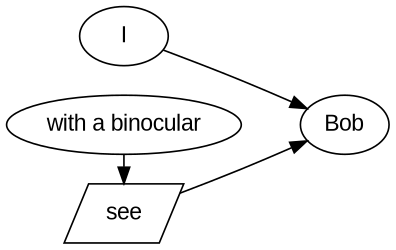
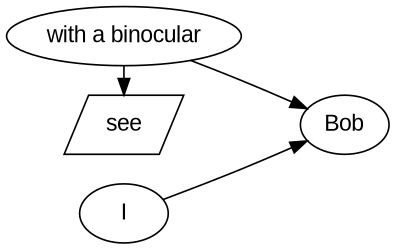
edge "see" -> "Bob": now "with a binocular" -> "Bob"
